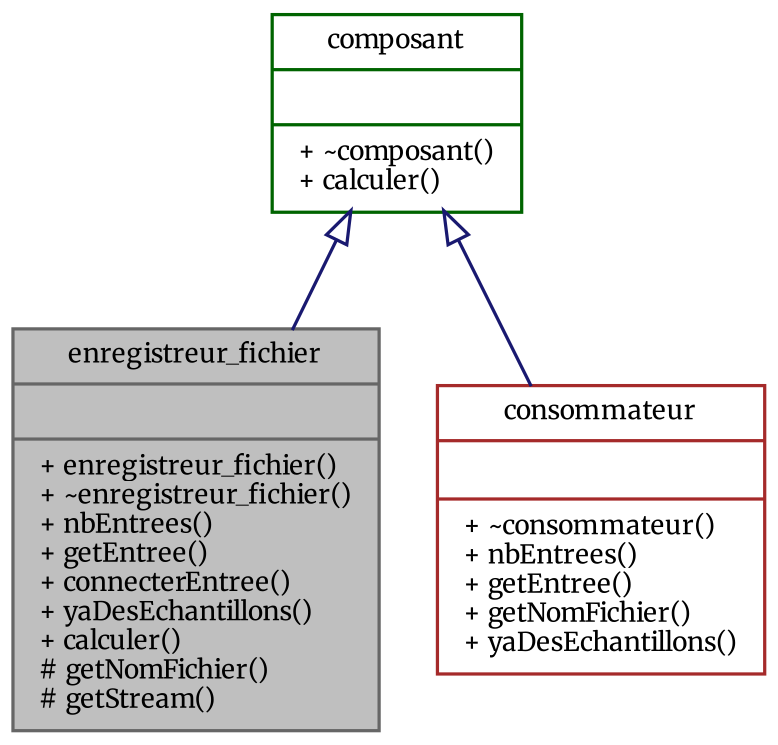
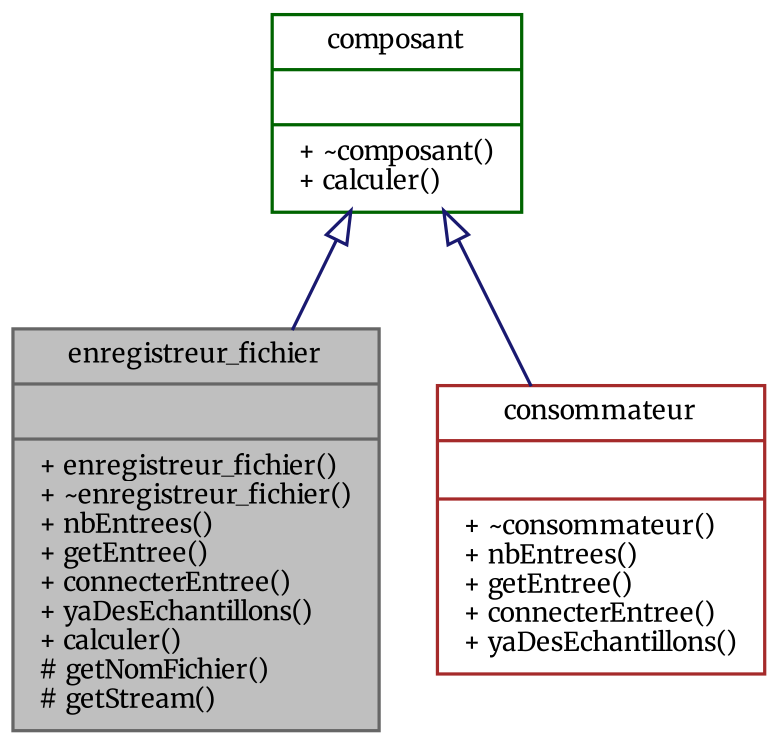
node "consommateur": text "+ getNomFichier()" -> "+ connecterEntree()"
